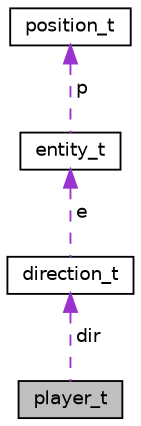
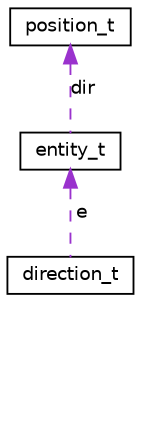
edge "entity_t" -> "position_t": label " p" -> " dir"
node "player_t": removed
